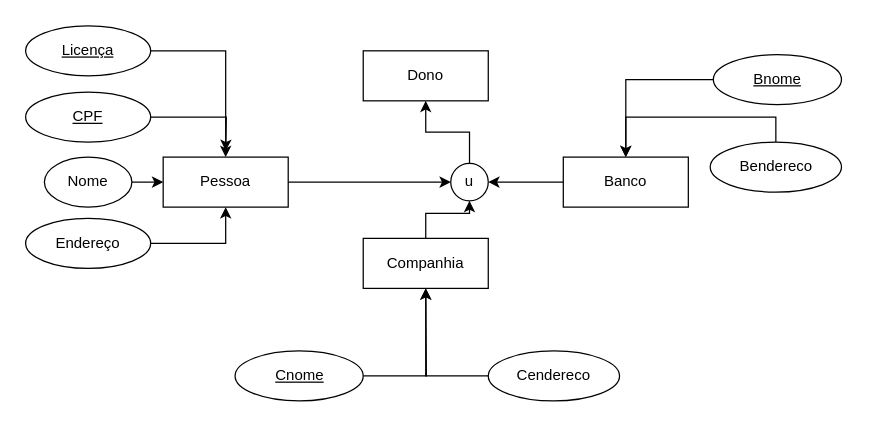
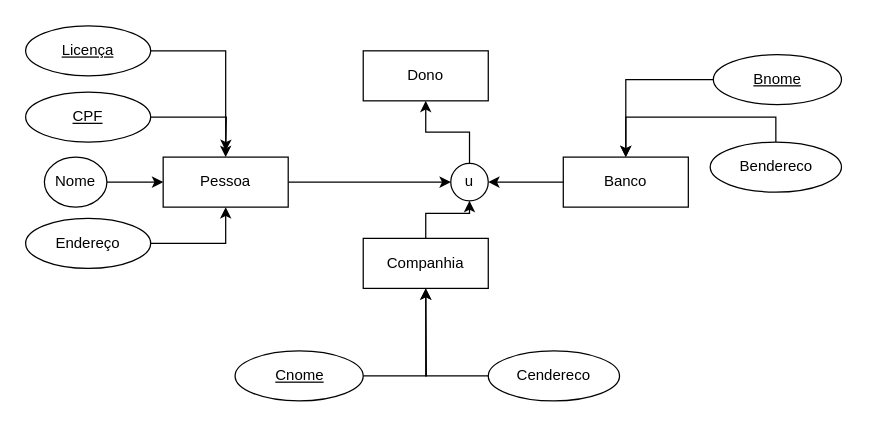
node "Nome": size 88x50 -> 63x50
